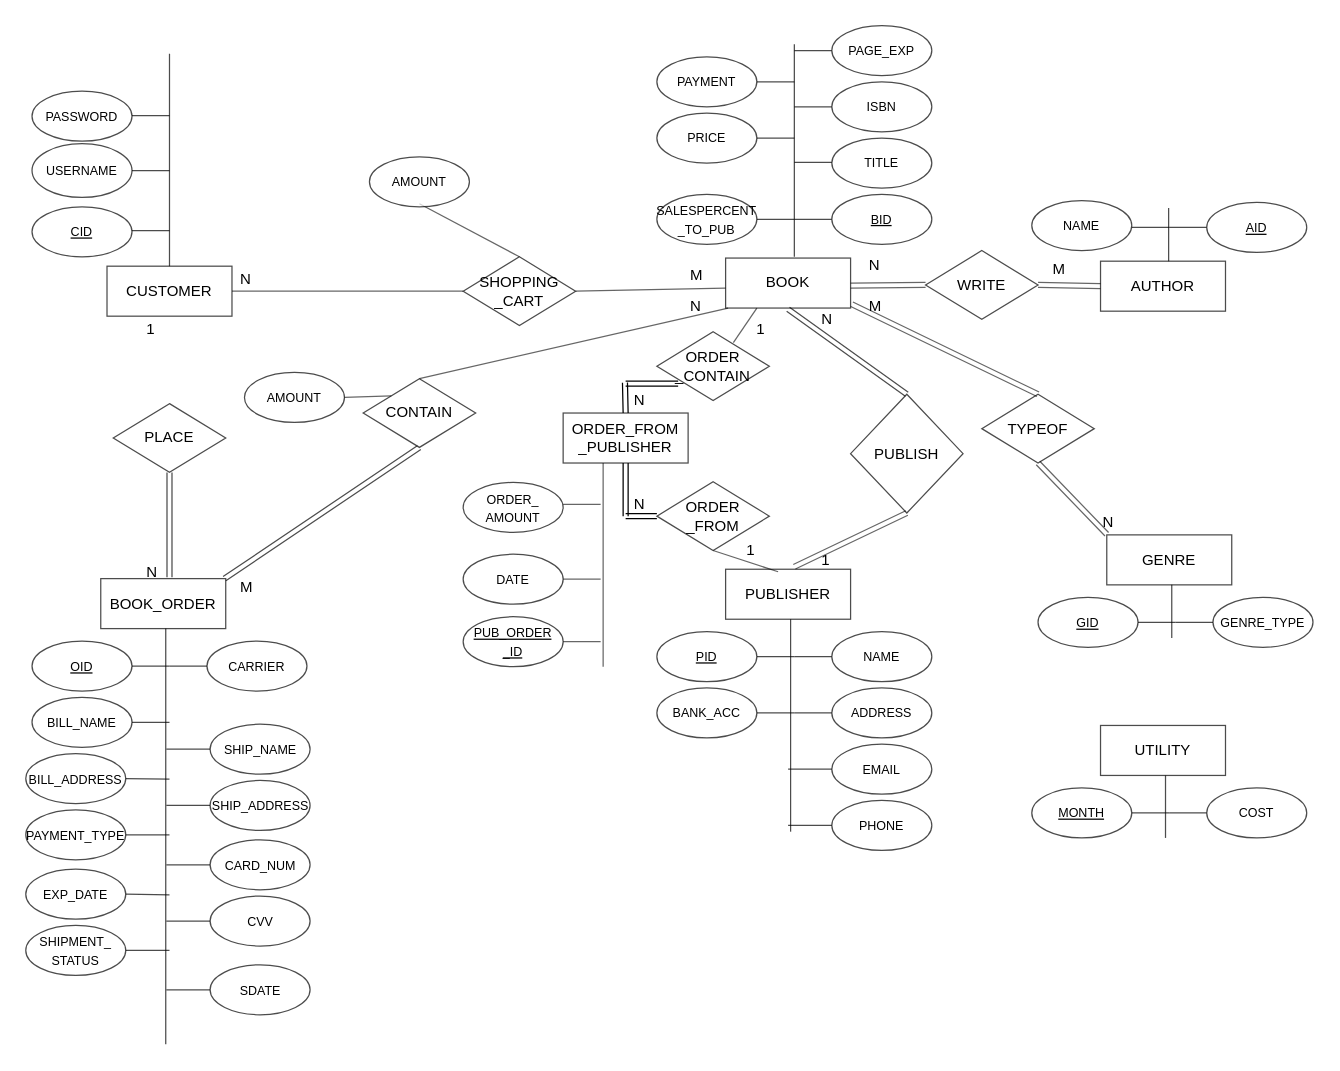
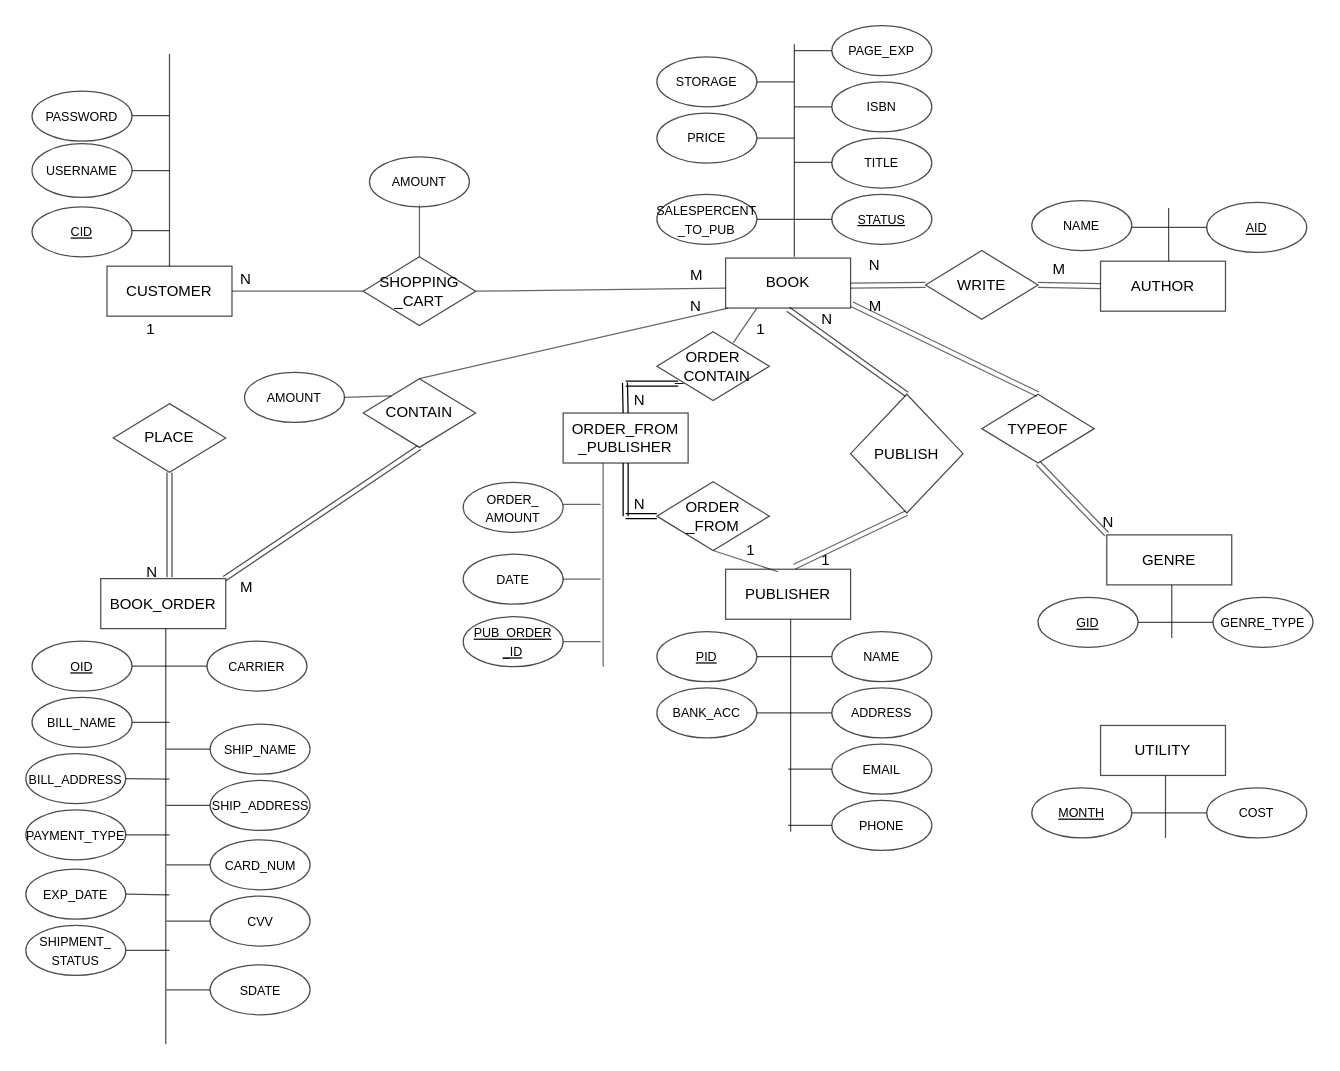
node "PAYMENT": label "PAYMENT" -> "STORAGE"
node "BID": label "BID" -> "STATUS"
node "SHOPPING _CART": moved (519, 291) -> (419, 291)
